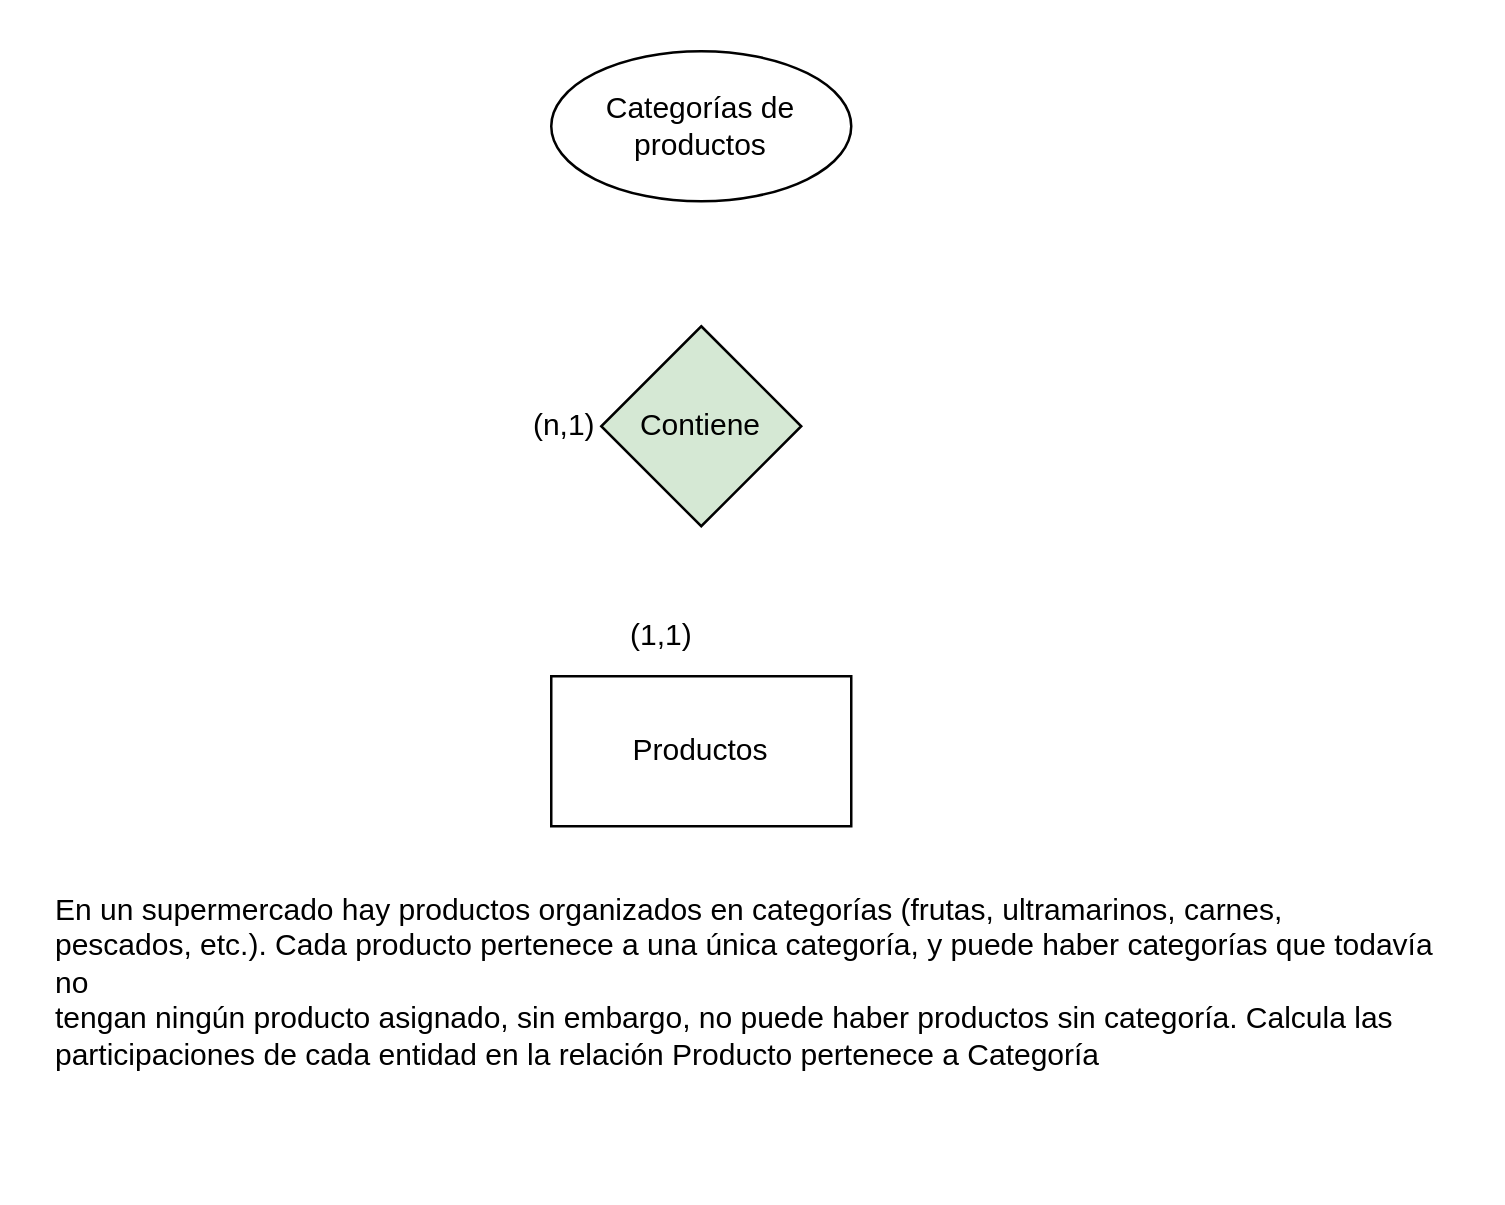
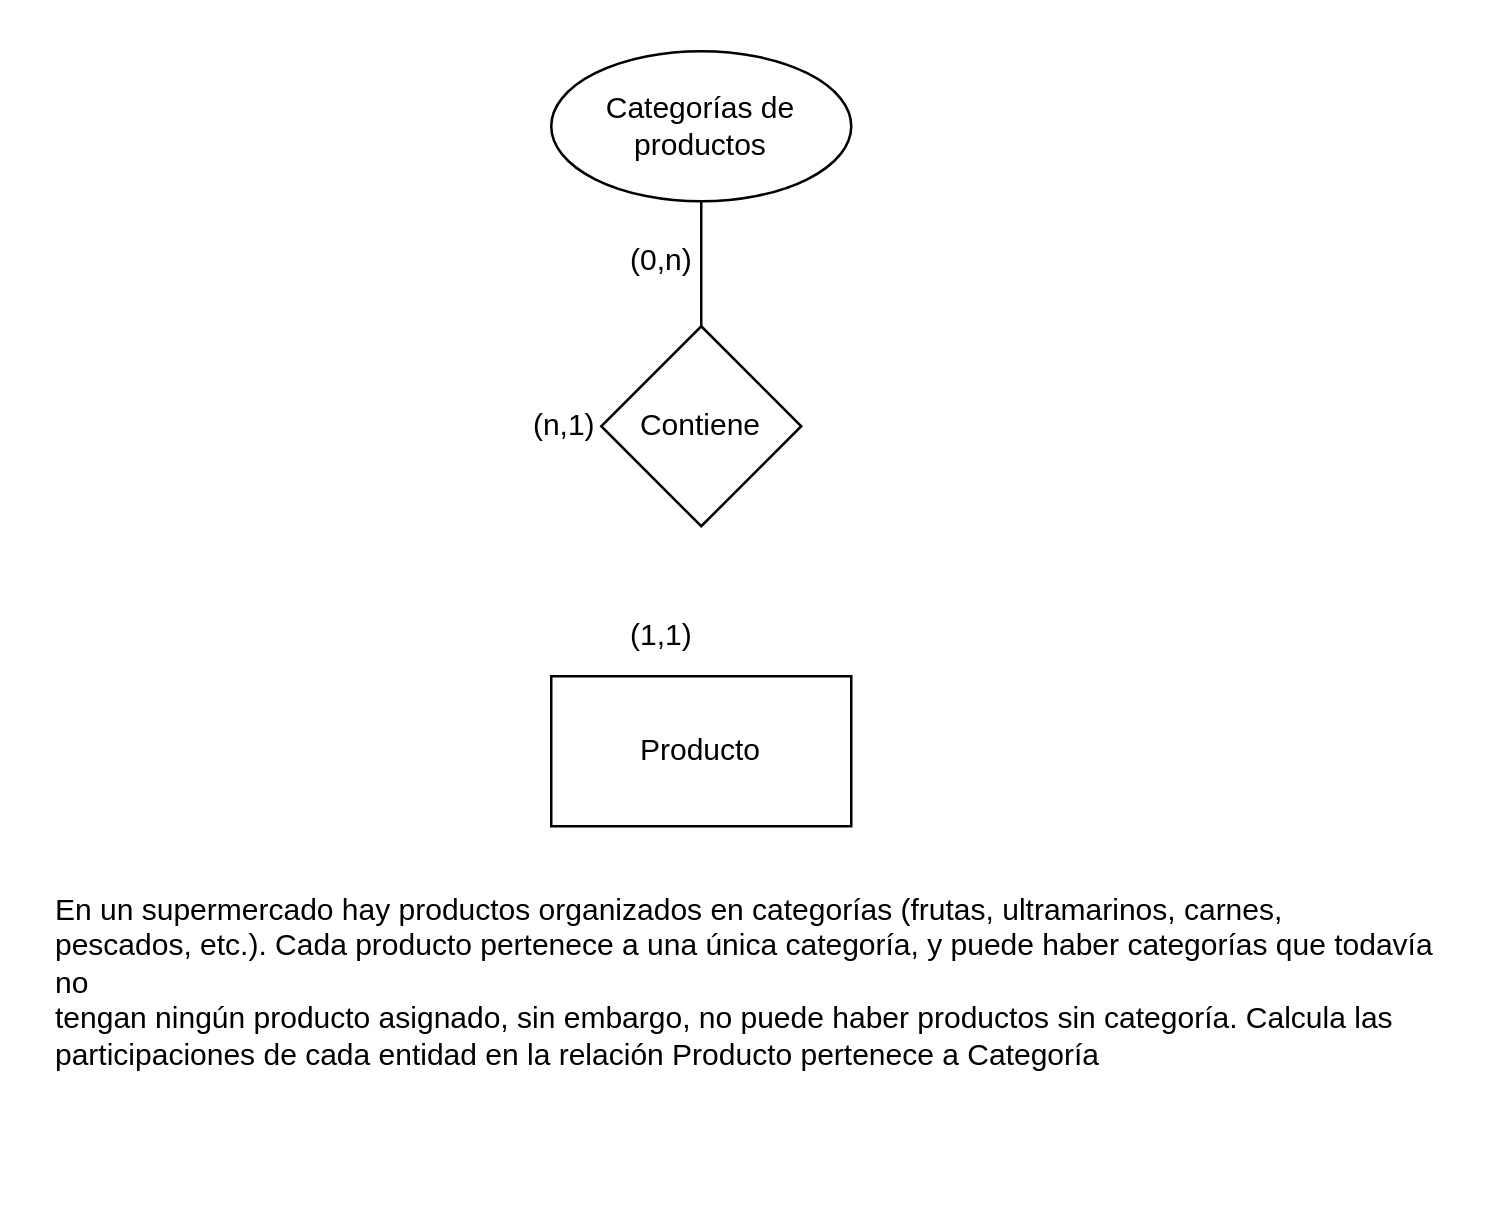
edge "Categorías de productos" -- "Contiene": added
node "(0,n)": added
node "Contiene": fillcolor #d5e8d4 -> #ffffff
node "Productos": label "Productos" -> "Producto"
